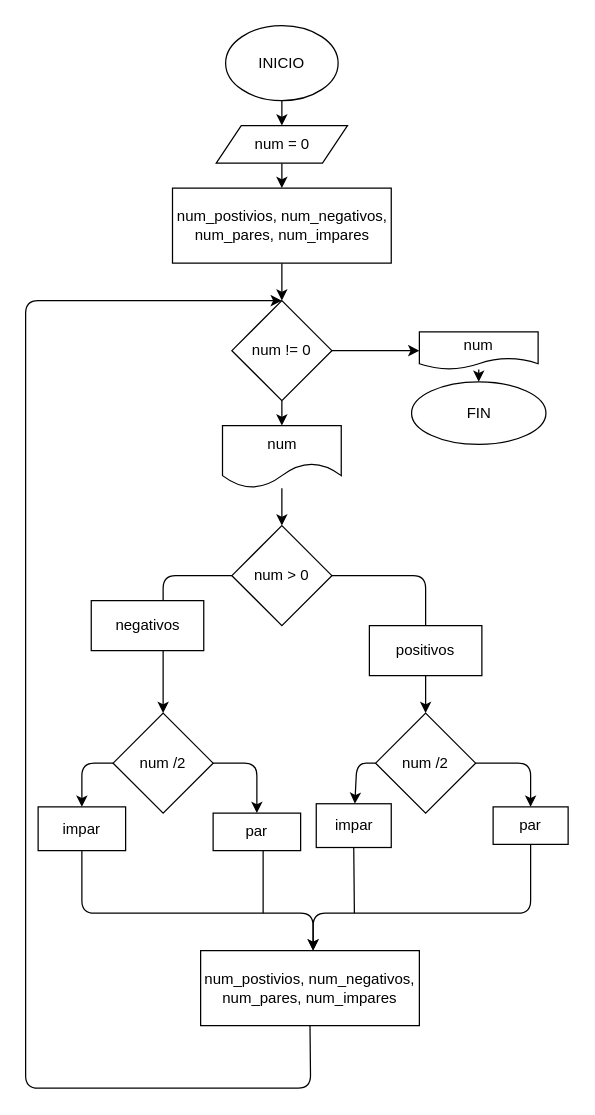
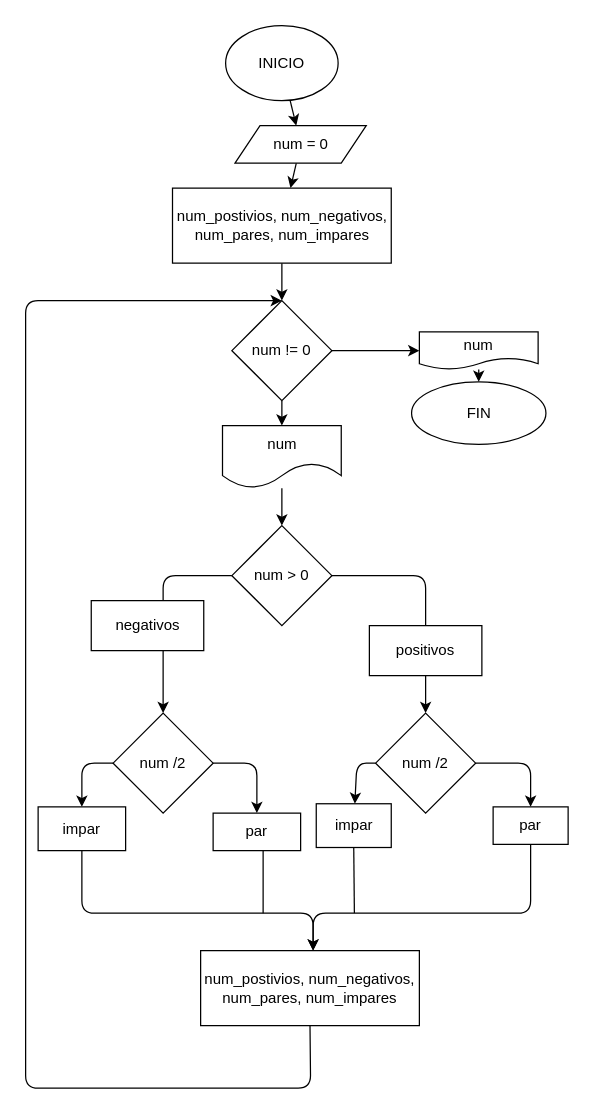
node "num = 0": moved (282, 144) -> (301, 144)
